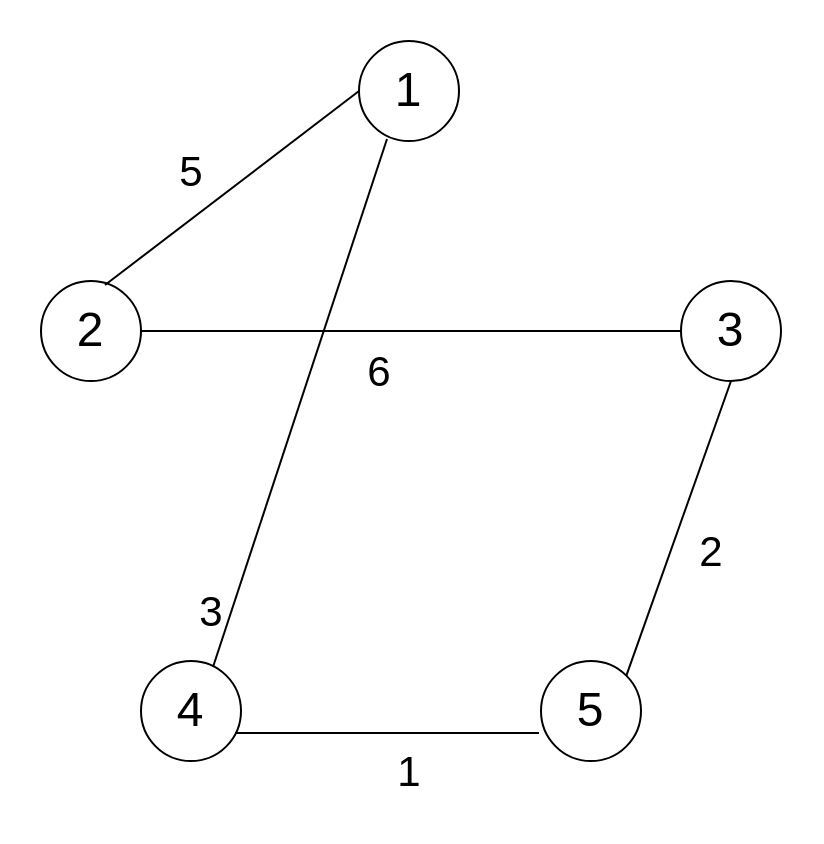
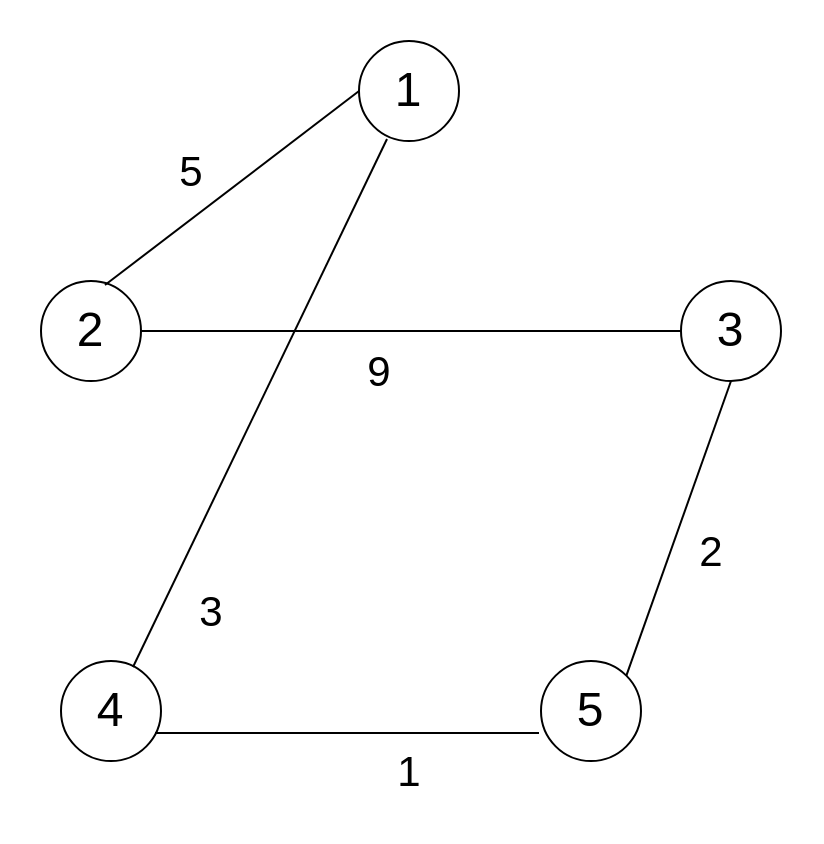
node "6": label "6" -> "9"
node "4": moved (191, 711) -> (111, 711)
